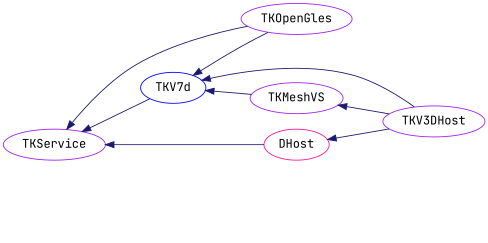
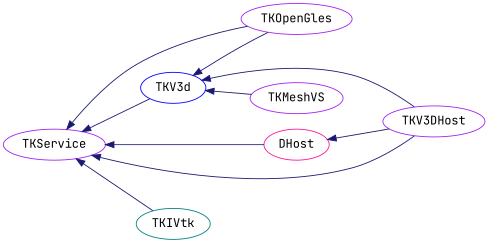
node "TKV7d": label "TKV7d" -> "TKV3d"
edge "TKV3DHost" -> "TKMeshVS": now "TKV3DHost" -> "TKService"
node "TKIVtk": added
